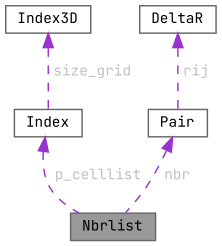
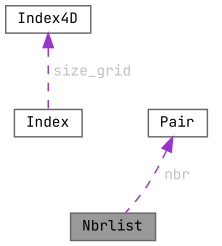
node "Index3D": label "Index3D" -> "Index4D"
node "DeltaR": removed
edge "Nbrlist" -> "Index": removed, label "p_celllist"
